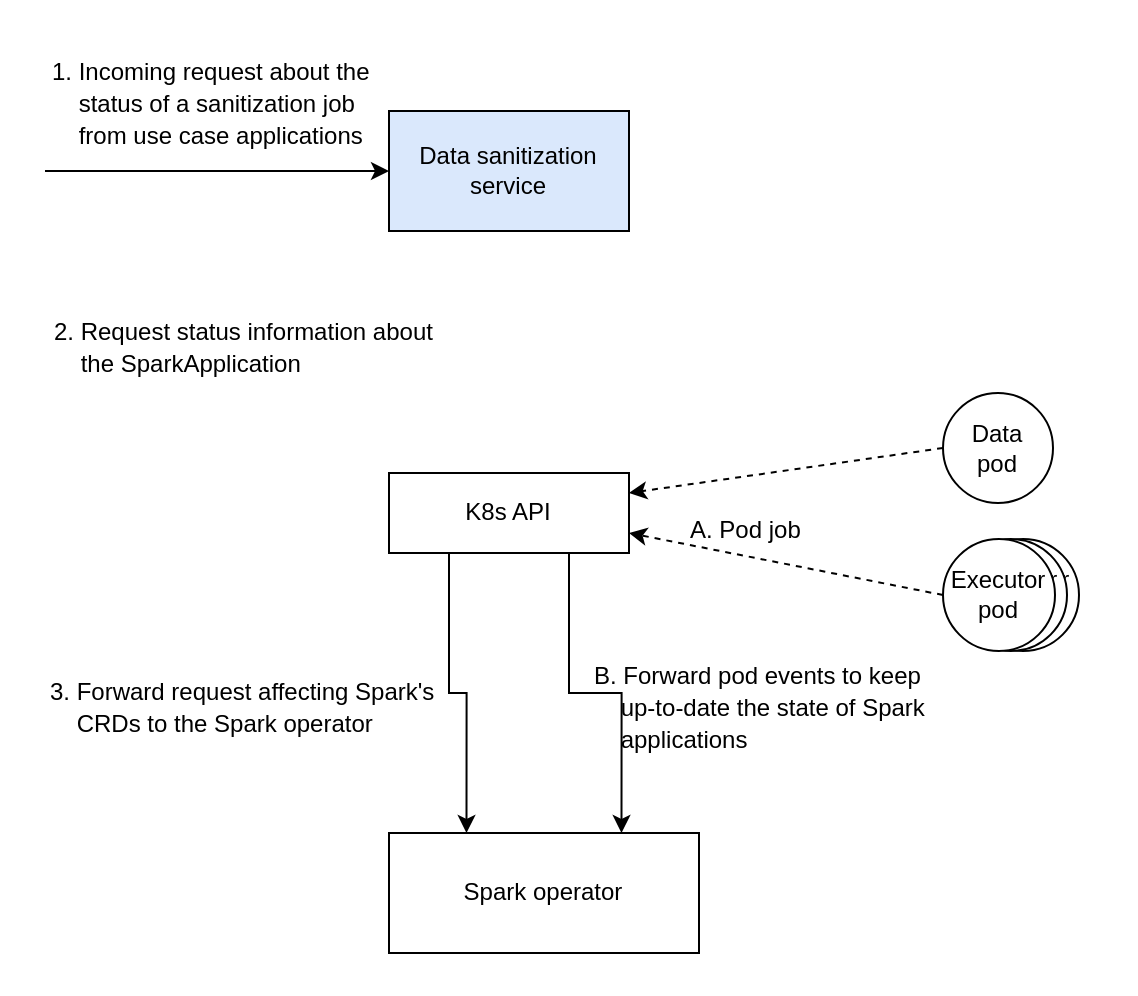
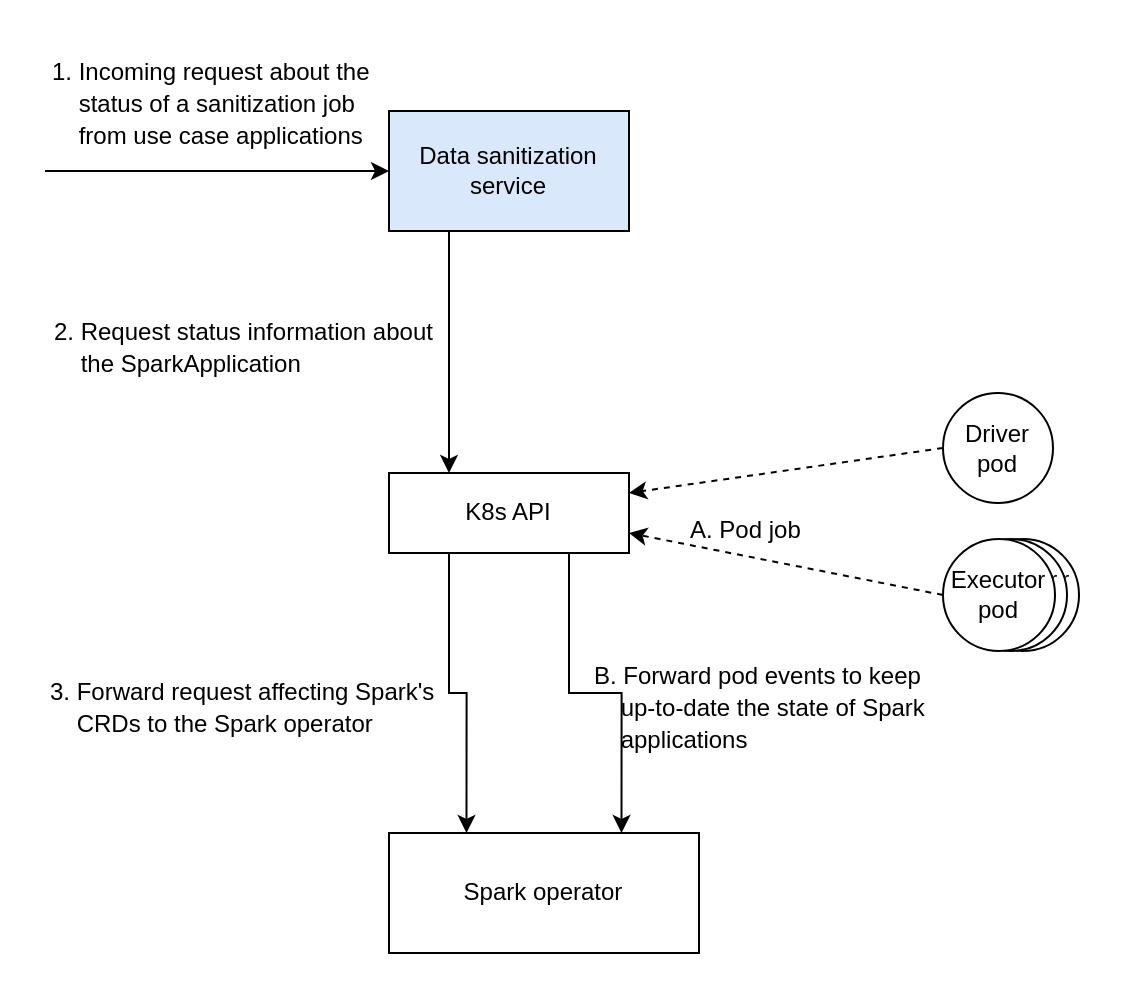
edge "Data sanitization service" -> "K8s API": added
node "Data pod": label "Data pod" -> "Driver pod"
